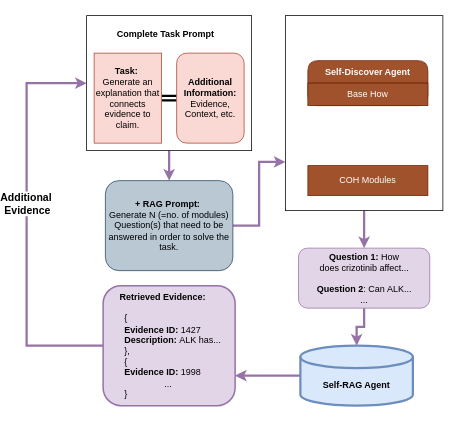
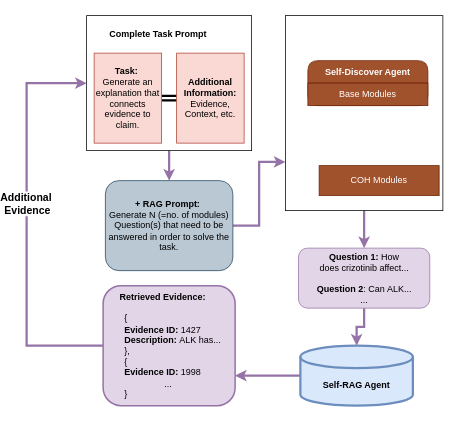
node "Complete Task Prompt": moved (165, 34) -> (158, 34)
node "Base How": label "Base How" -> "Base Modules"
node "Additional Information: Evidence, Context, etc.": shape rounded rectangle -> rectangle
node "COH Modules": moved (368, 180) -> (379, 180)
